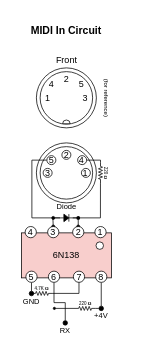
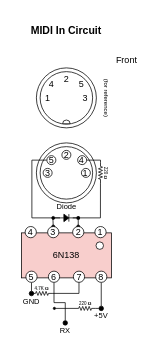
node "Front": moved (66, 60) -> (126, 60)
node "+4V": label "+4V" -> "+5V"
